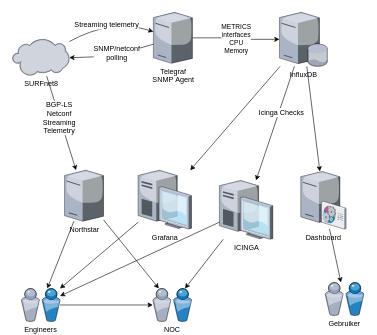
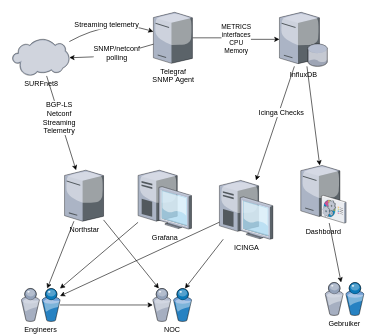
edge "InfluxDB" -> "Grafana": removed
node "Dashboard": moved (323, 200) -> (323, 194)
